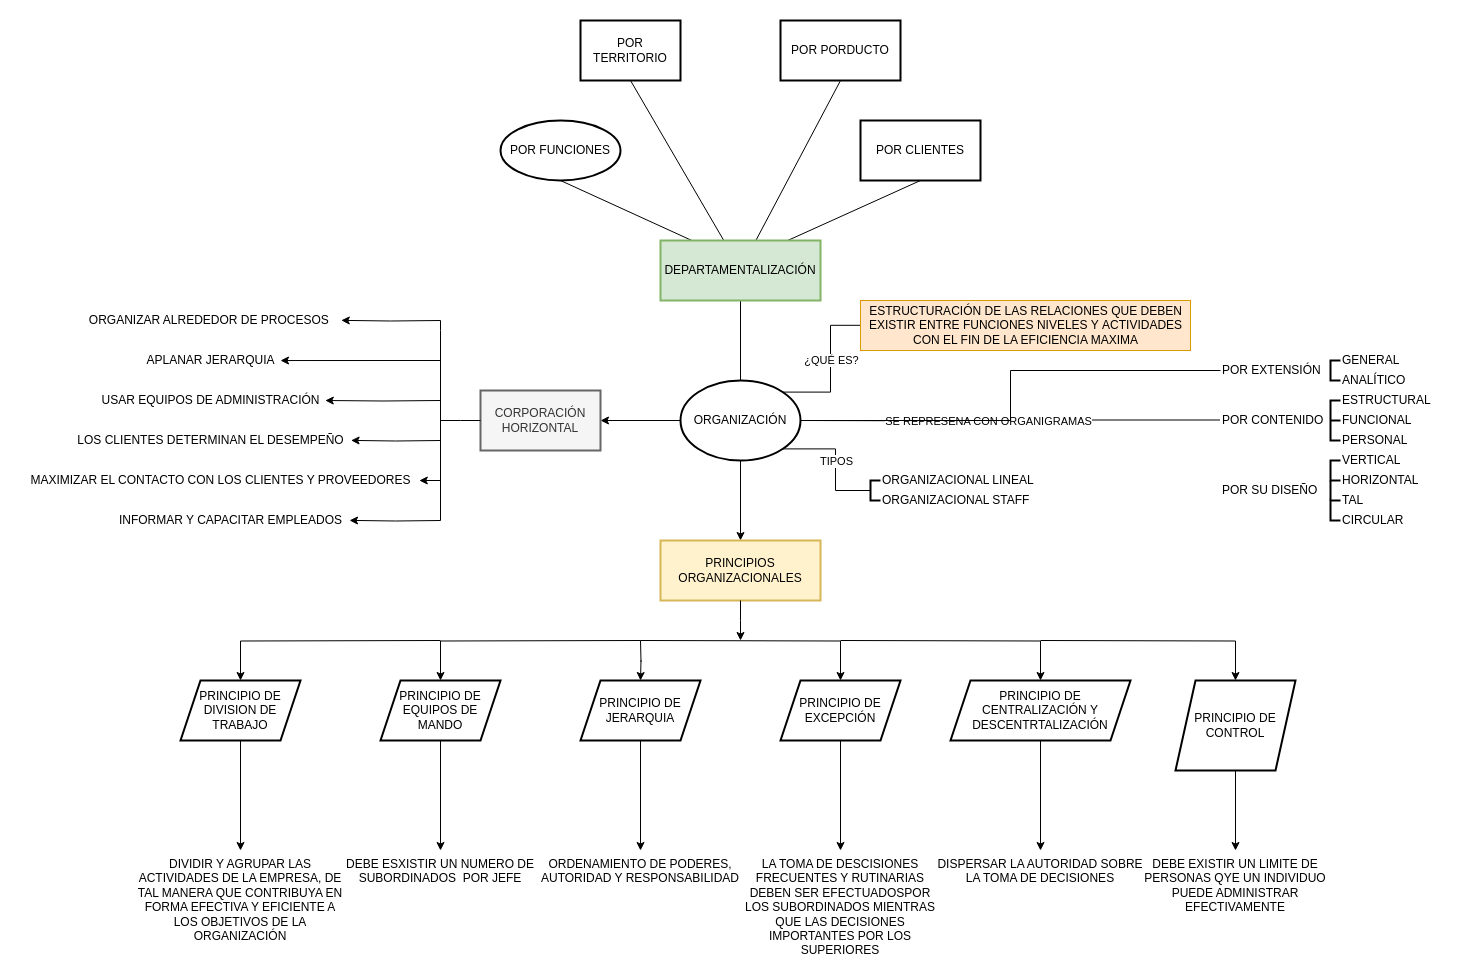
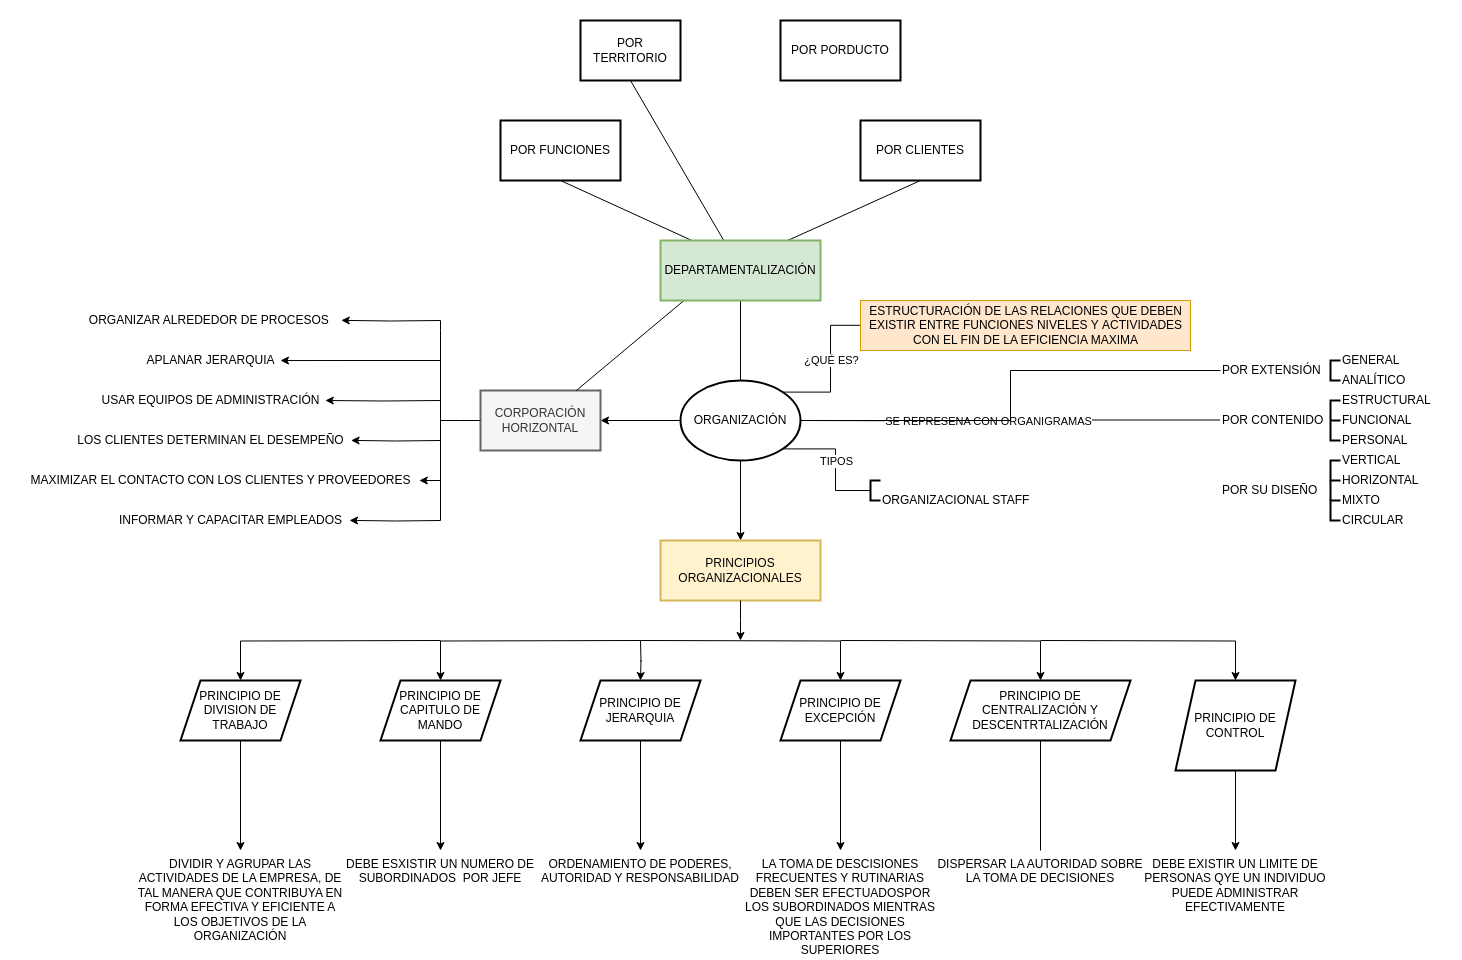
node "POR FUNCIONES": shape ellipse -> rectangle
edge "POR PORDUCTO" -- "DEPARTAMENTALIZACIÓN": now "CORPORACIÓN HORIZONTAL" -- "DEPARTAMENTALIZACIÓN"
node "ORGANIZACIONAL LINEAL": removed
node "TAL": label "TAL" -> "MIXTO"
node "PRINCIPIO DE EQUIPOS DE MANDO": label "PRINCIPIO DE EQUIPOS DE MANDO" -> "PRINCIPIO DE CAPITULO DE MANDO"
edge "PRINCIPIO DE CENTRALIZACIÓN Y DESCENTRTALIZACIÓN" -> "DISPERSAR LA AUTORIDAD SOBRE LA TOMA DE DECISIONES": arrowhead classic -> none
